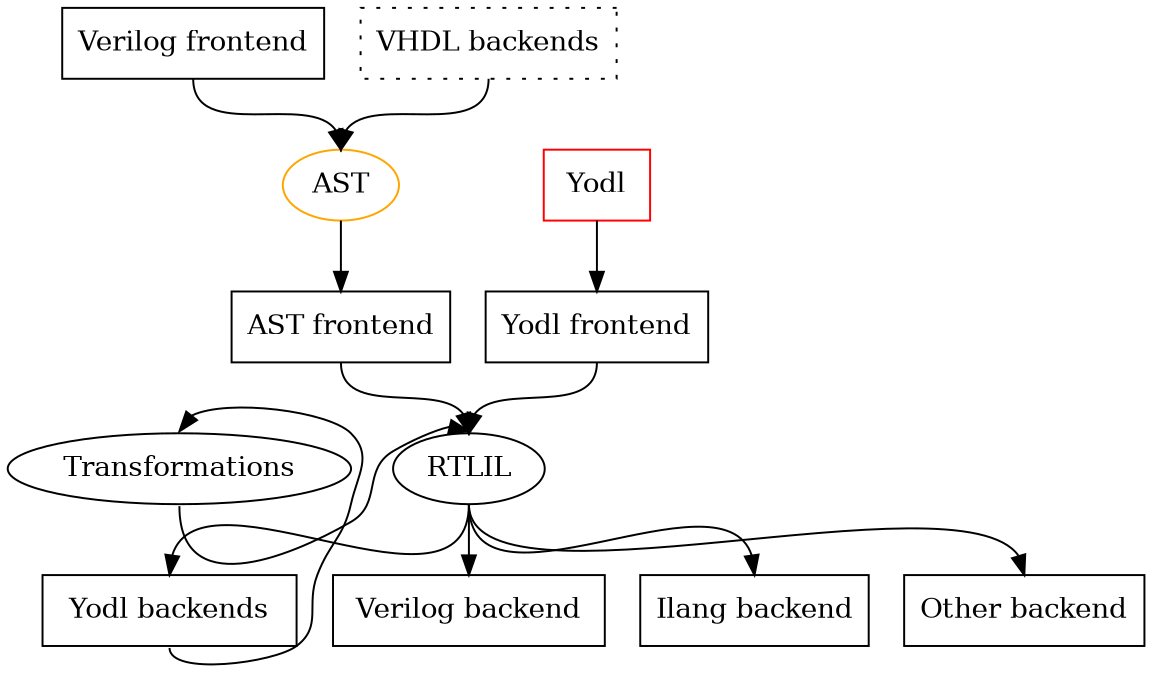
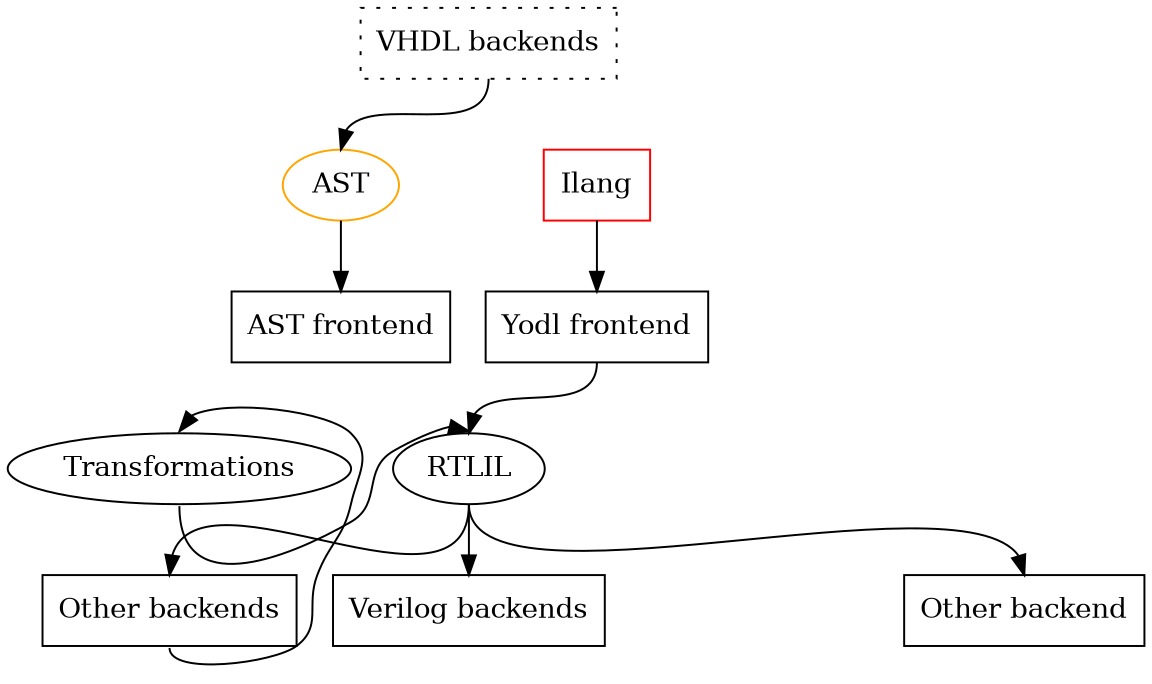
node "Verilog frontend": removed
node "Yodl": label "Yodl" -> "Ilang"
edge "AST frontend" -> "RTLIL": removed
node "Yodl backends": label "Yodl backends" -> "Other backends"
node "Verilog backend": label "Verilog backend" -> "Verilog backends"
node "Ilang backend": removed
